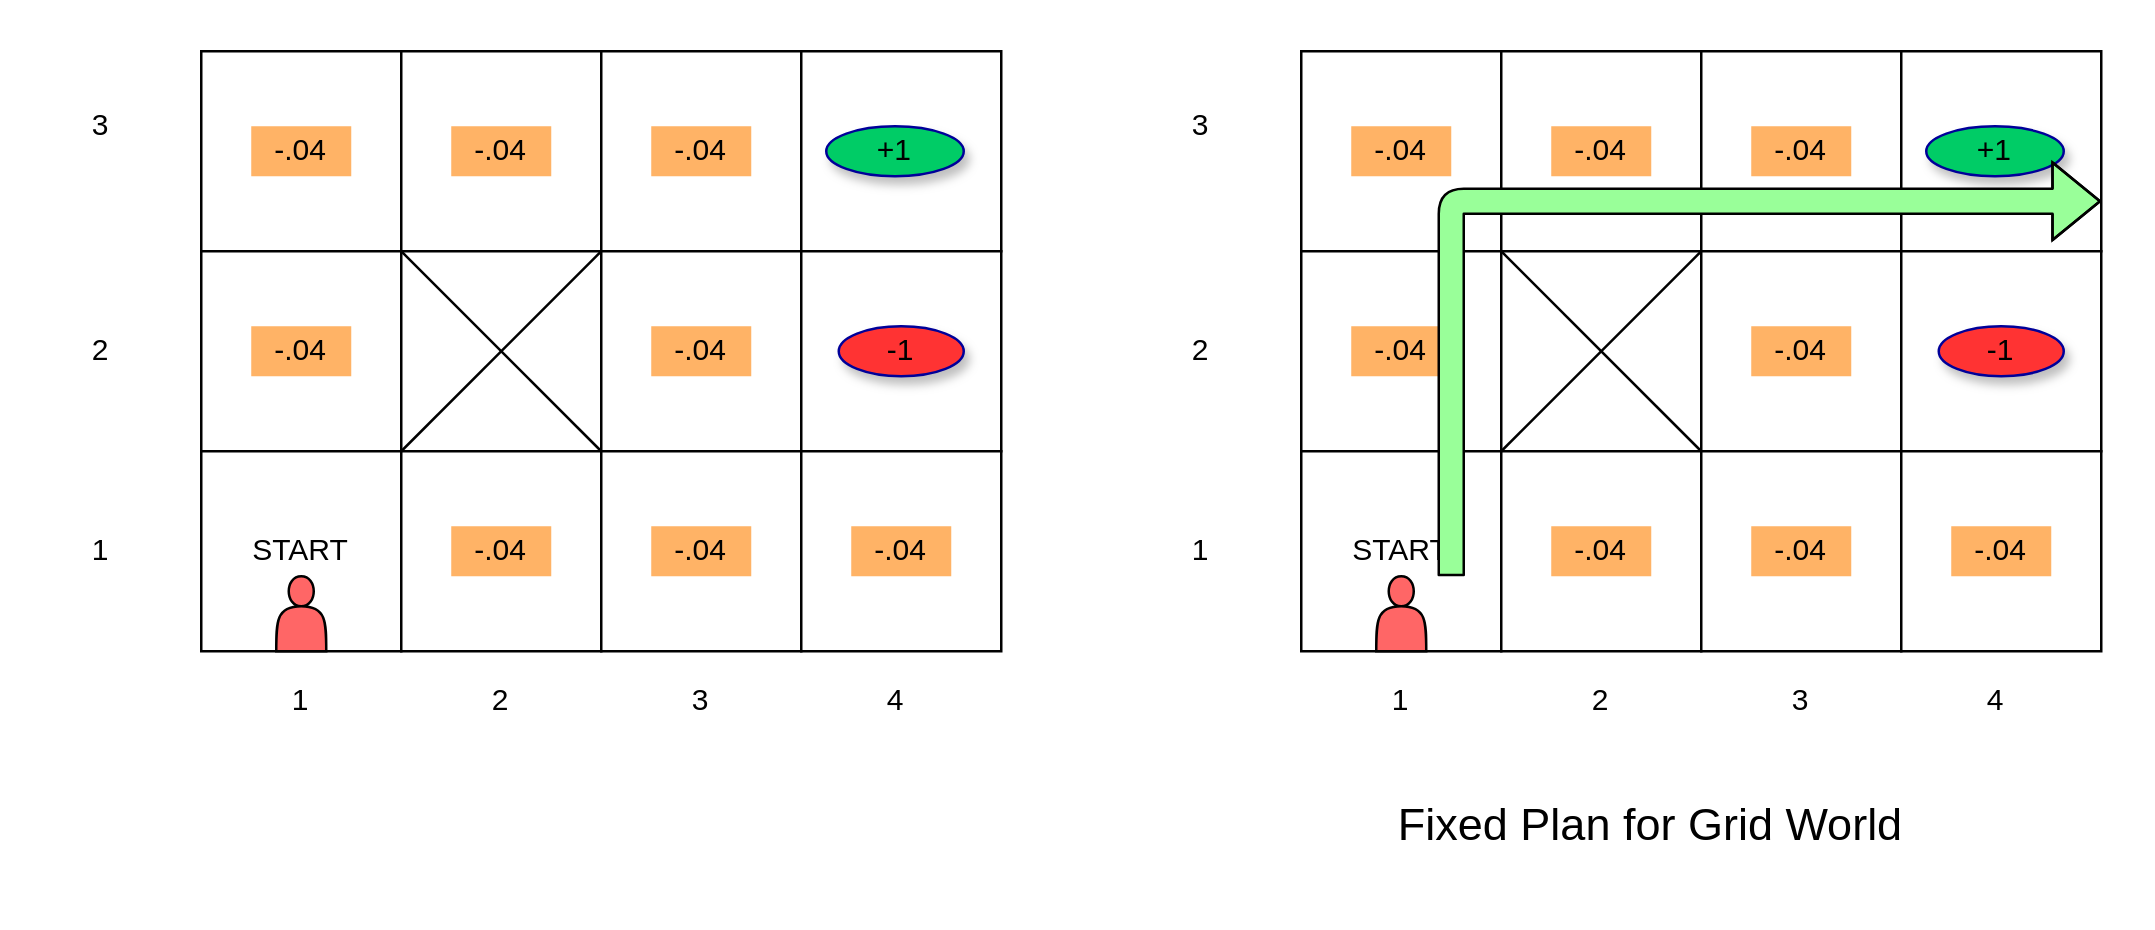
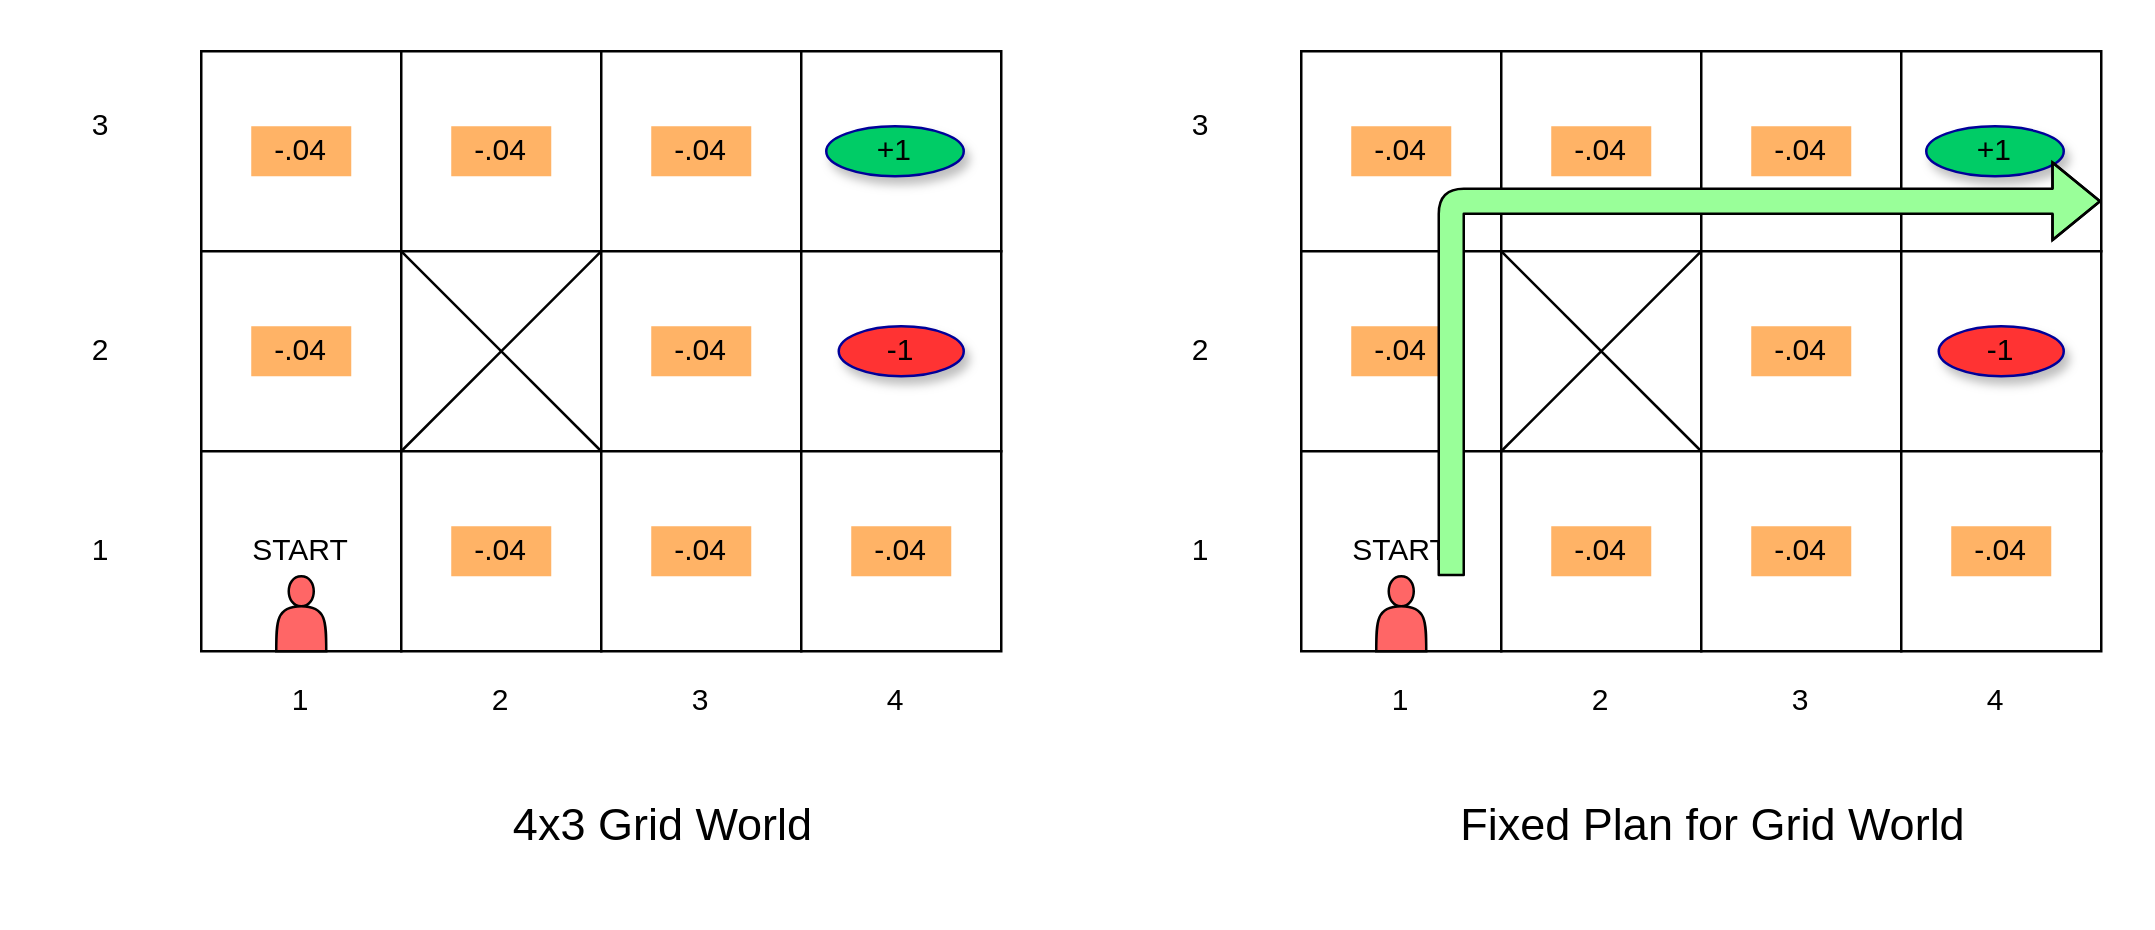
node "4x3 Grid World": added
node "Fixed Plan for Grid World": moved (1651, 826) -> (1714, 826)
